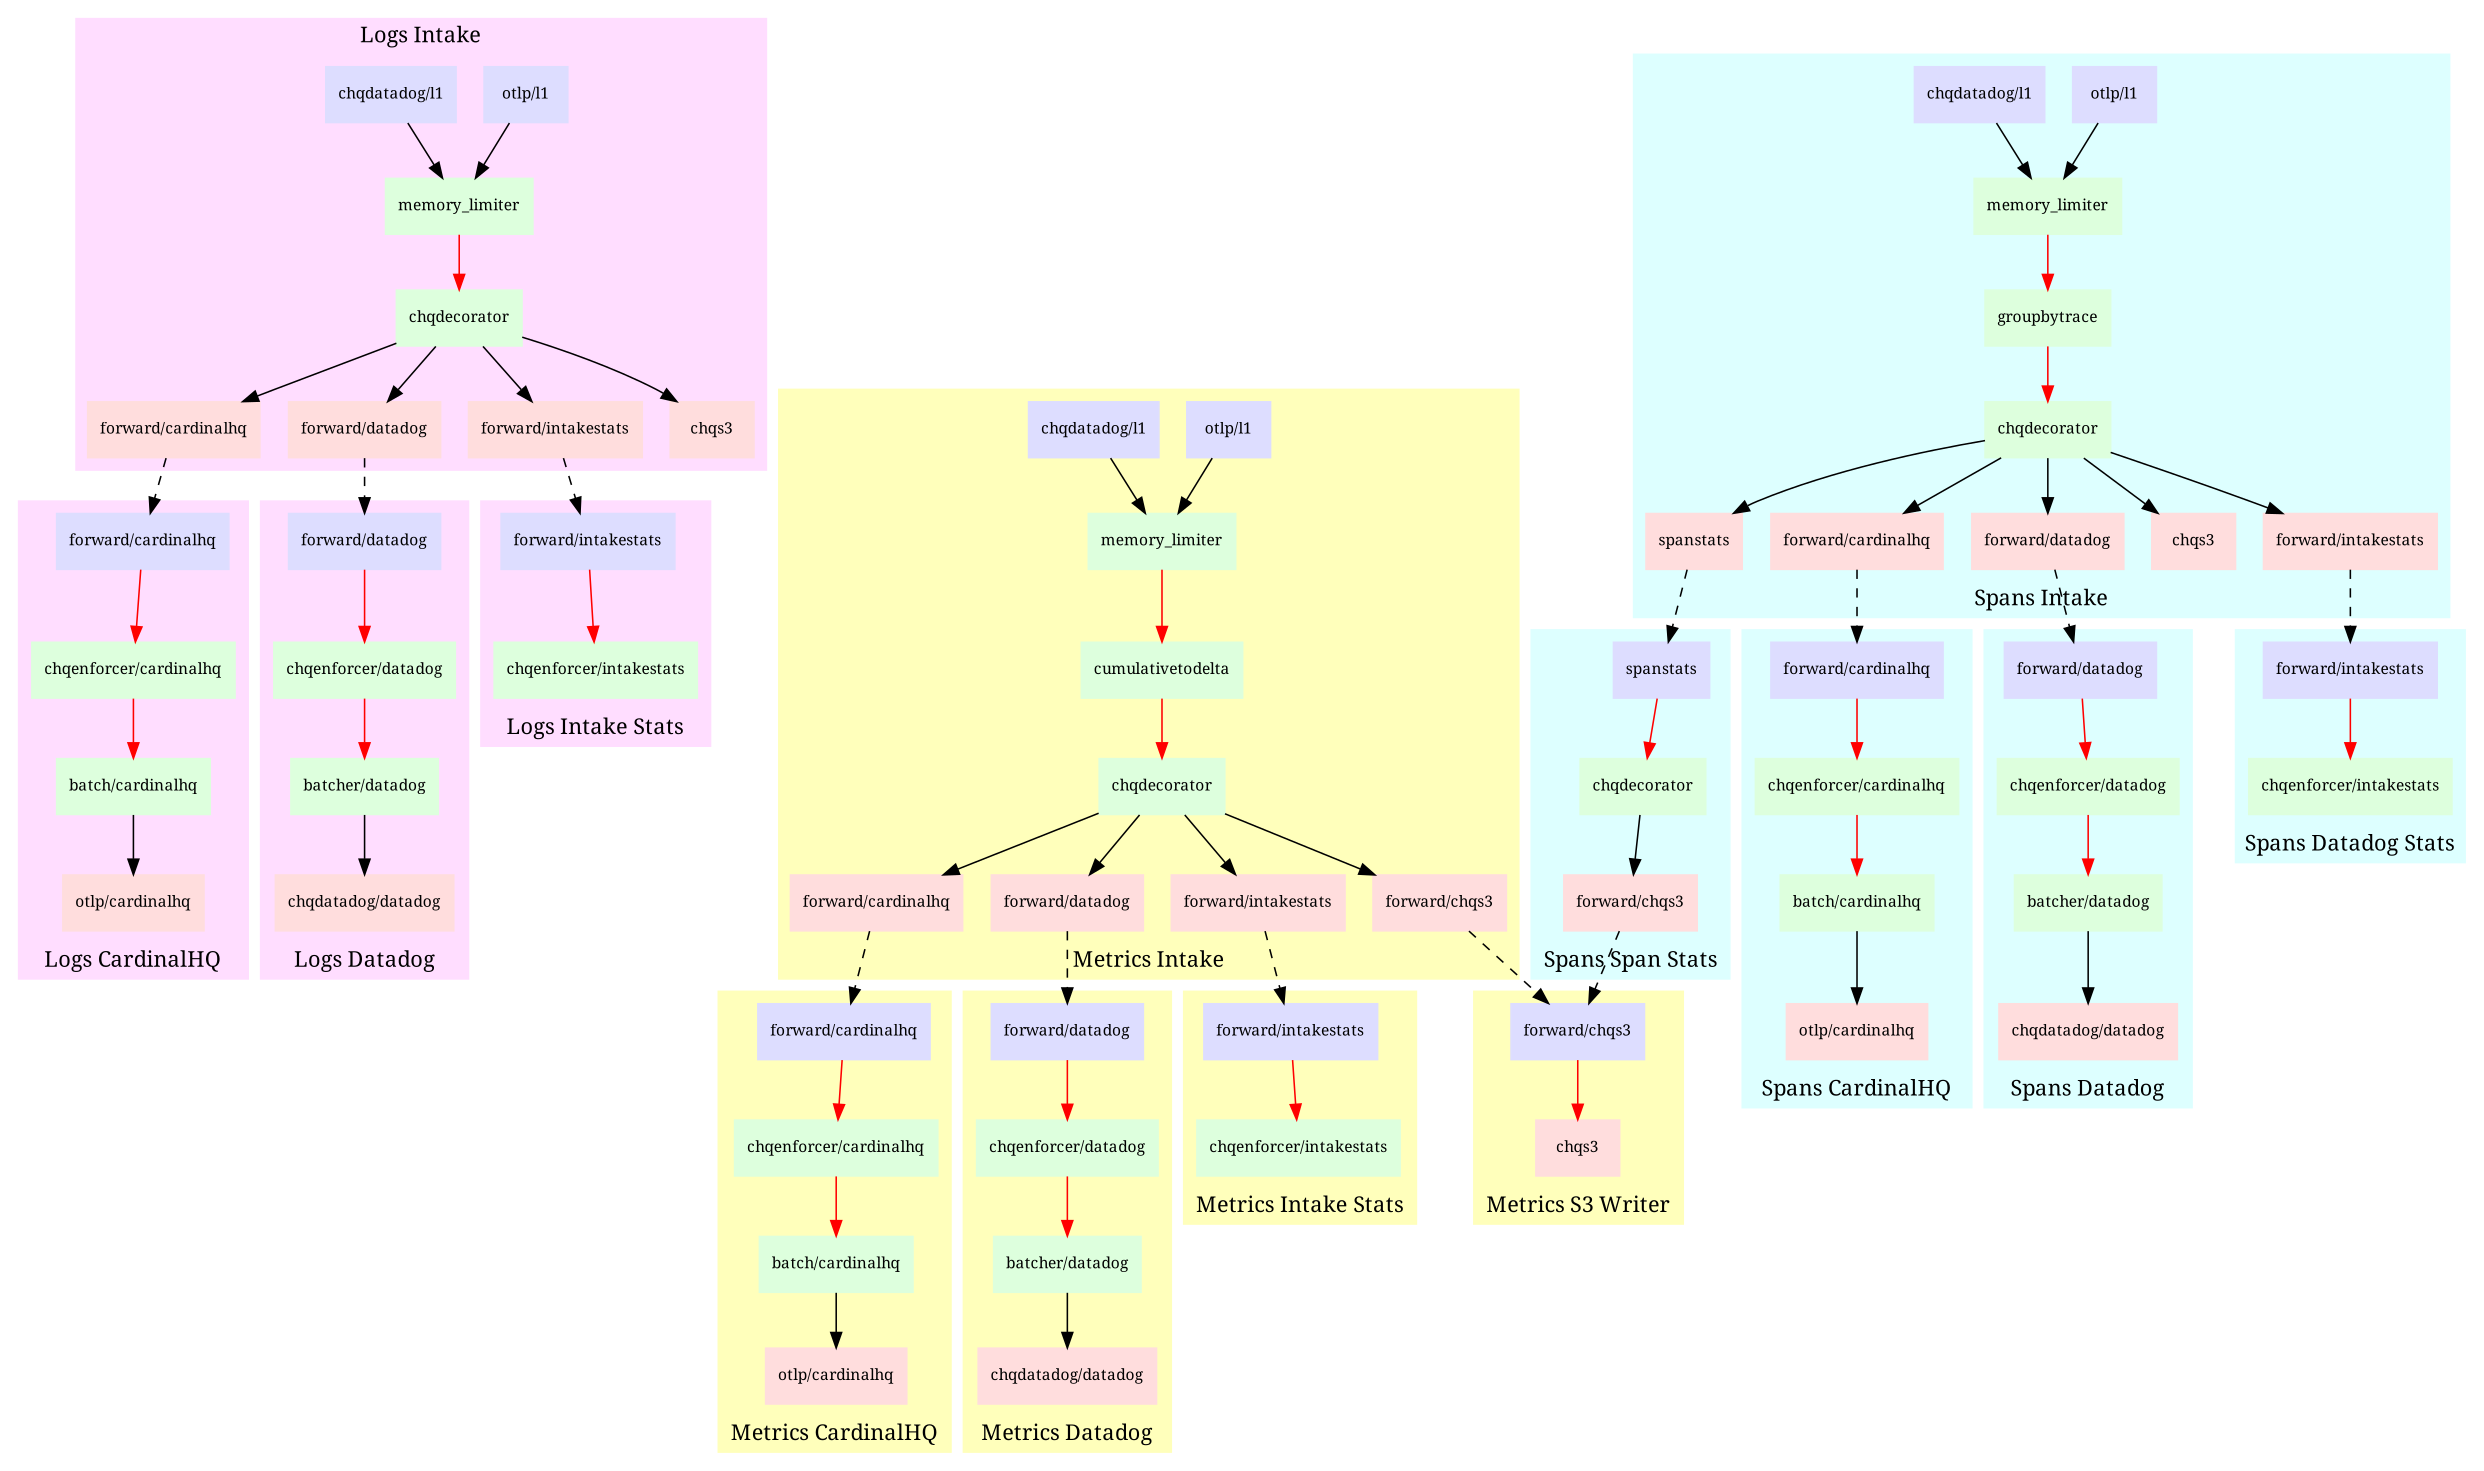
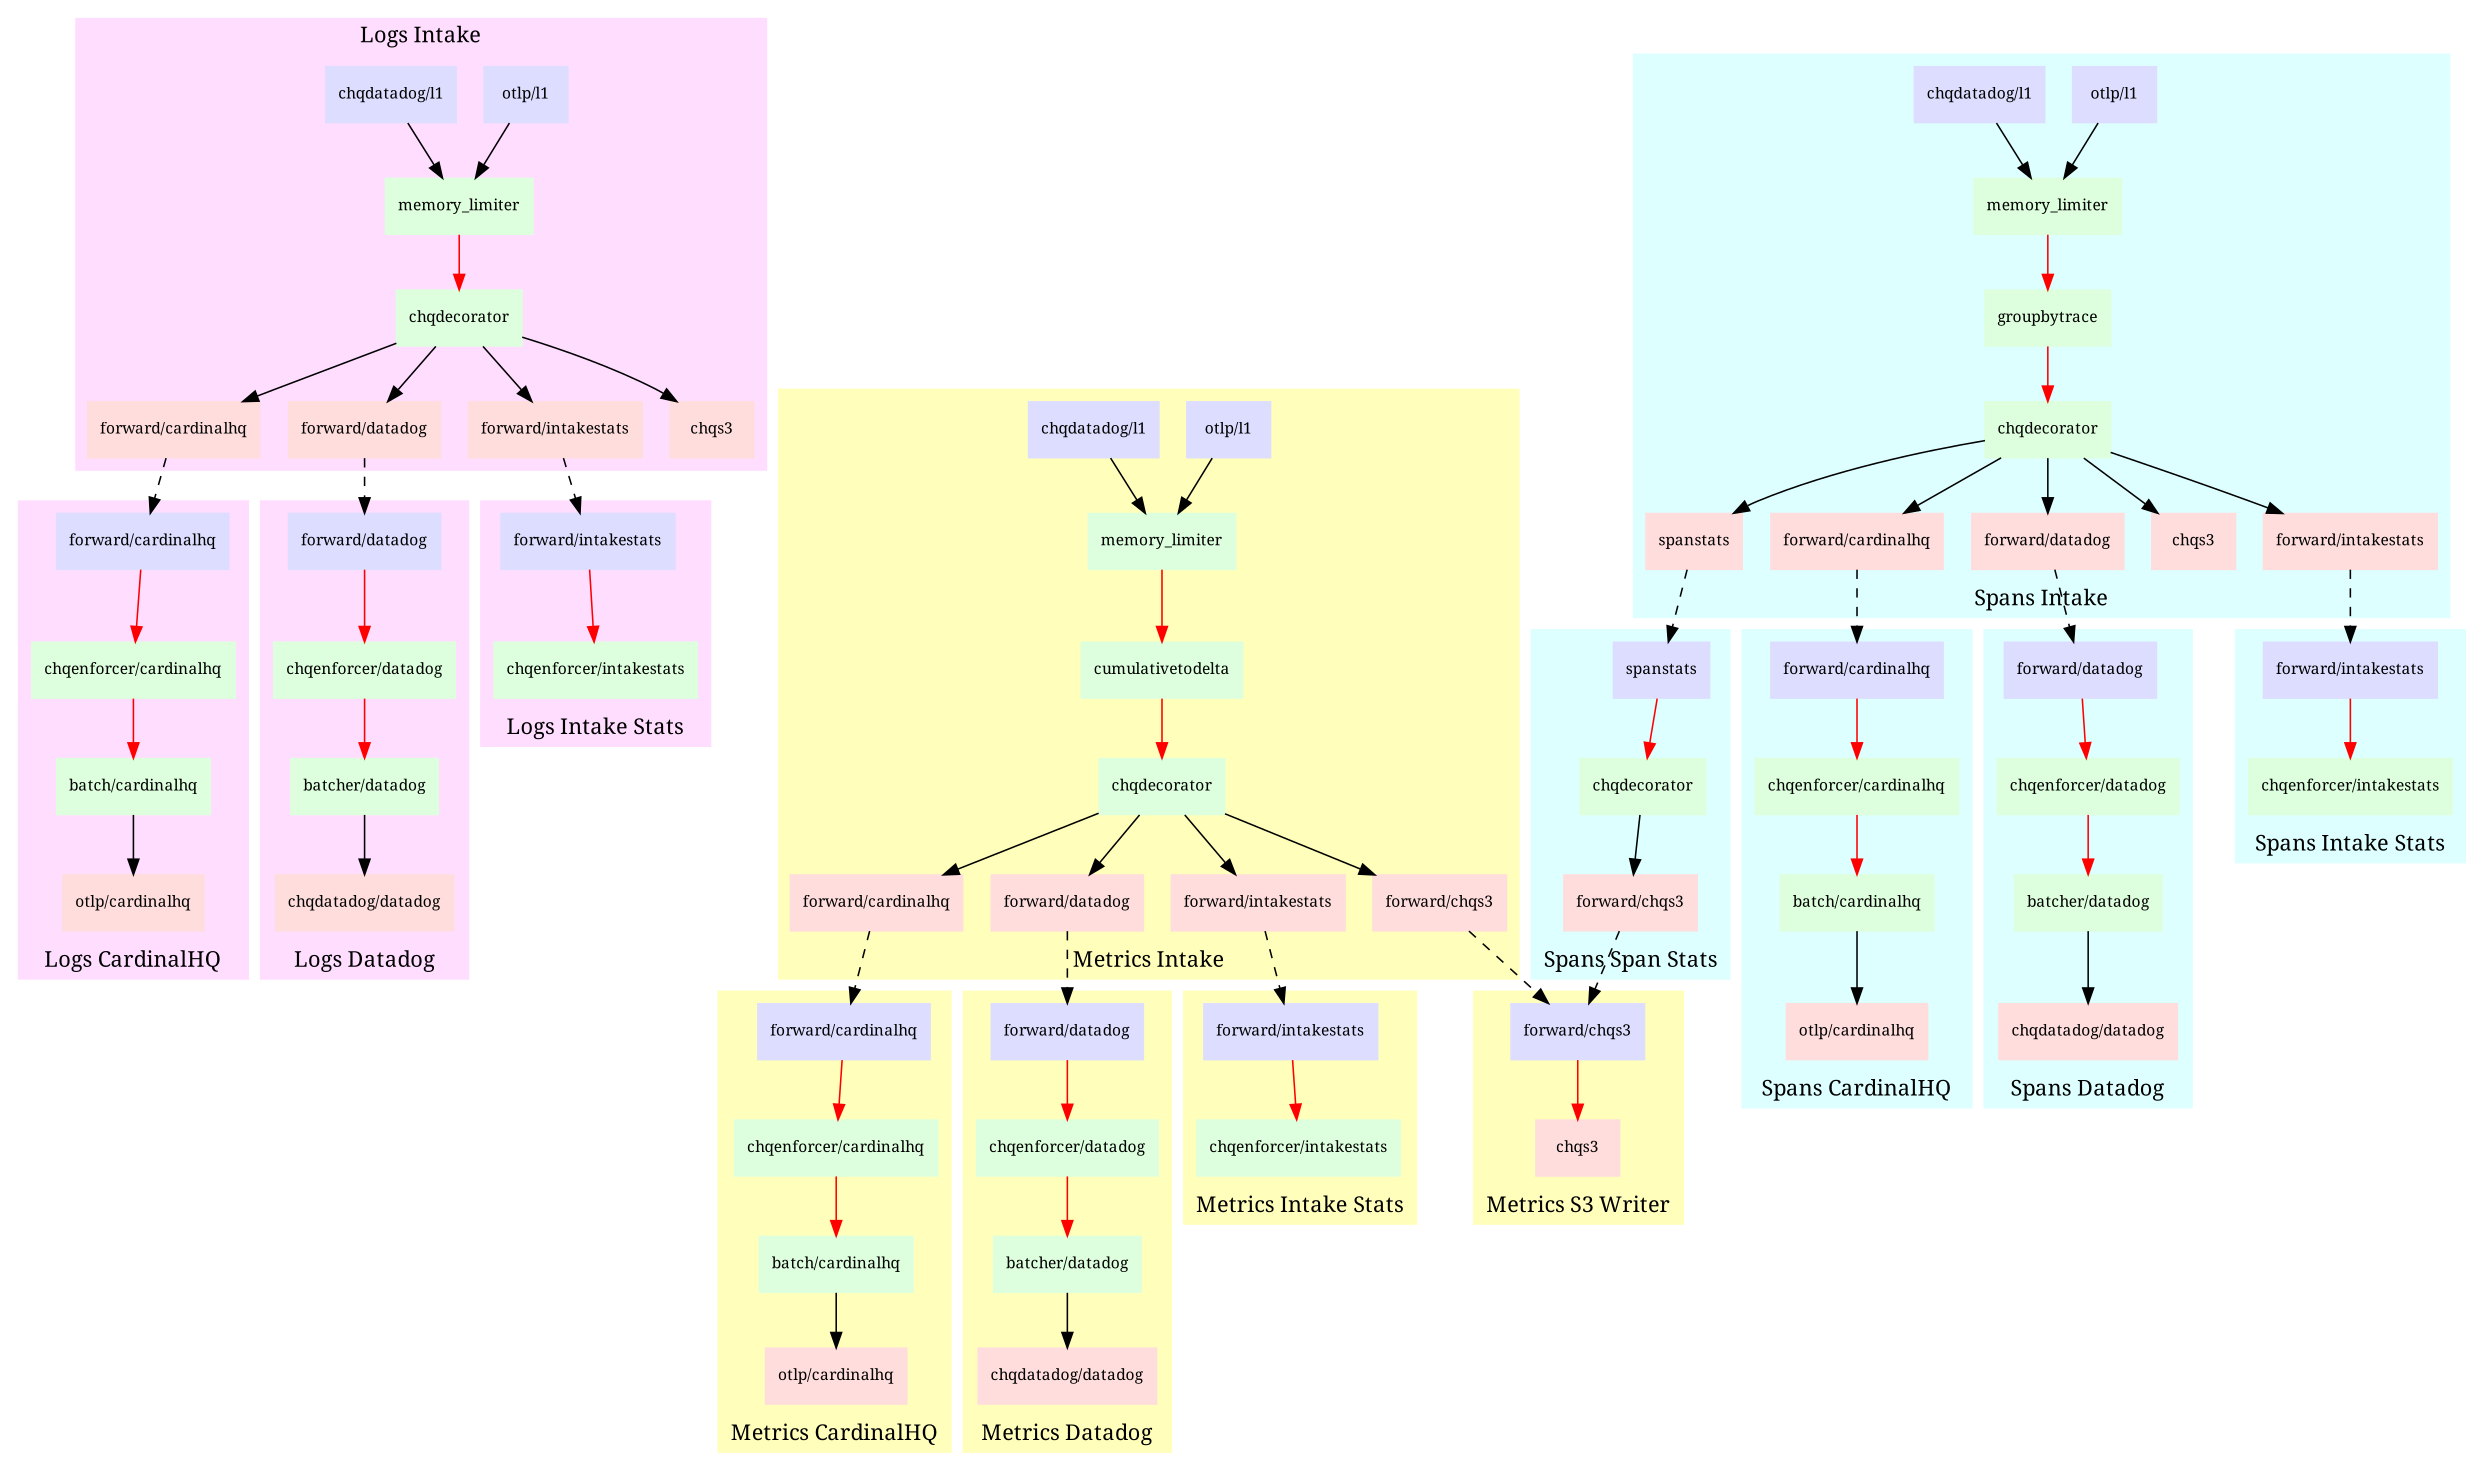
cluster "Spans Datadog Stats": label "Spans Datadog Stats" -> "Spans Intake Stats"
